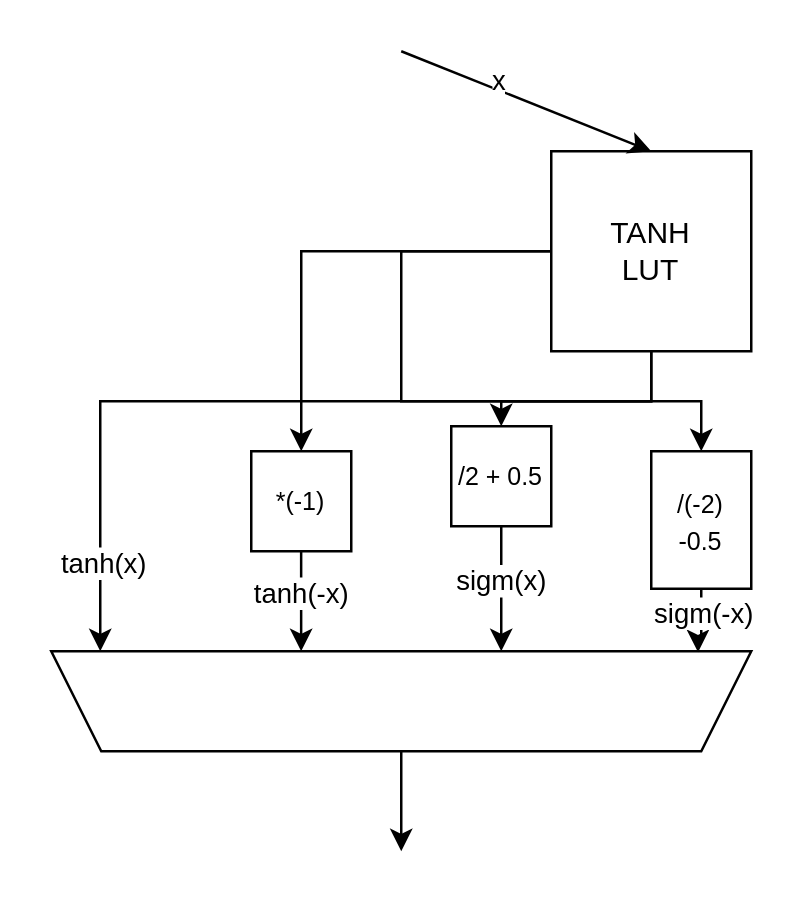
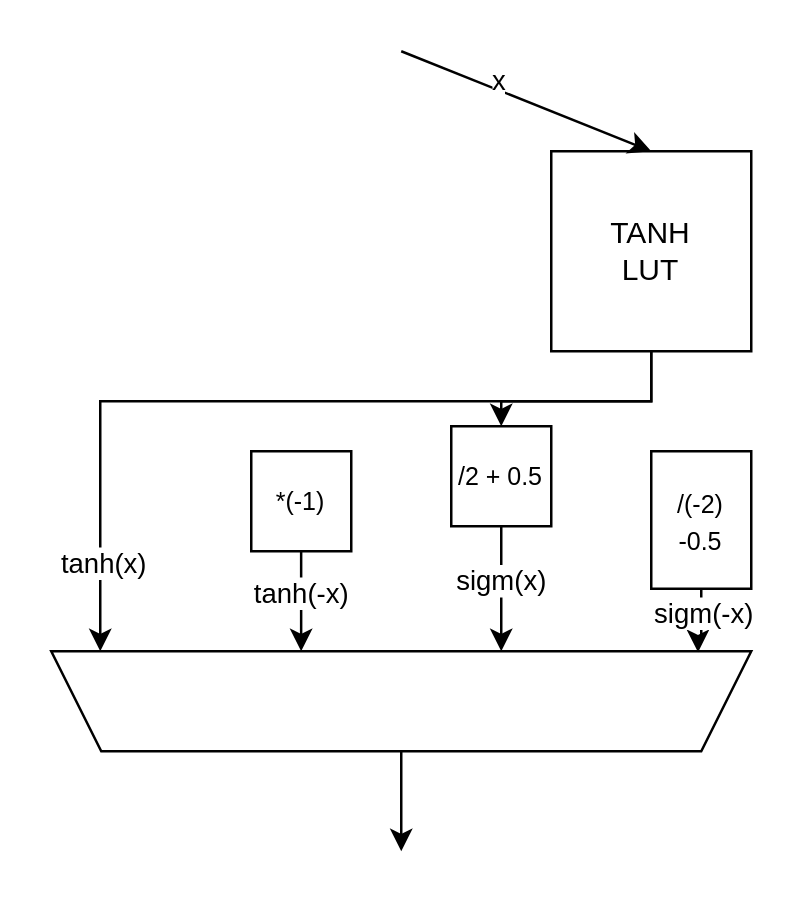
edge "TANH LUT" -> "*(-1)": removed
edge "TANH LUT" -> "/(-2) -0.5": removed
